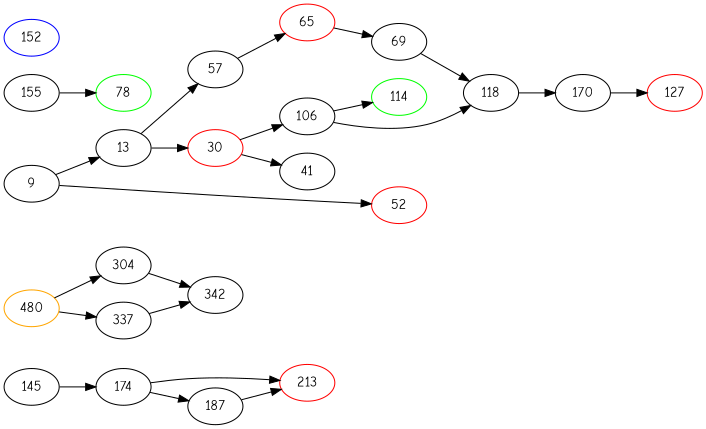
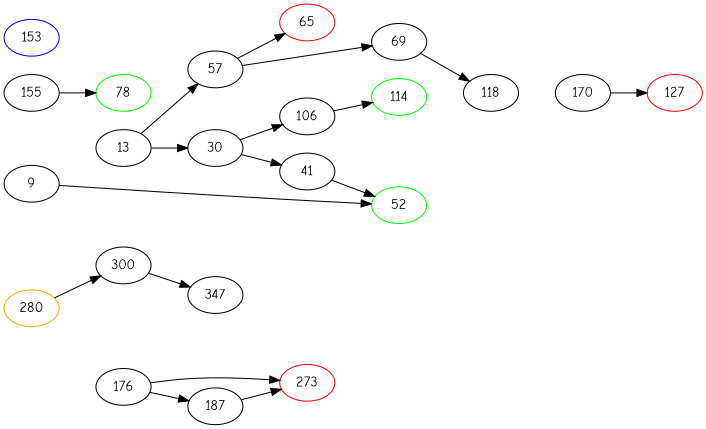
edge "65" -> "69": now "57" -> "69"
node "152": label "152" -> "153"
edge "118" -> "170": removed
edge "106" -> "118": removed
node "30": color red -> black
edge "9" -> "13": removed
edge "41" -> "52": added
node "52": color red -> green
node "304": label "304" -> "300"
node "342": label "342" -> "347"
node "480": label "480" -> "280"
node "337": removed
node "213": label "213" -> "273"
node "145": removed
node "174": label "174" -> "176"
